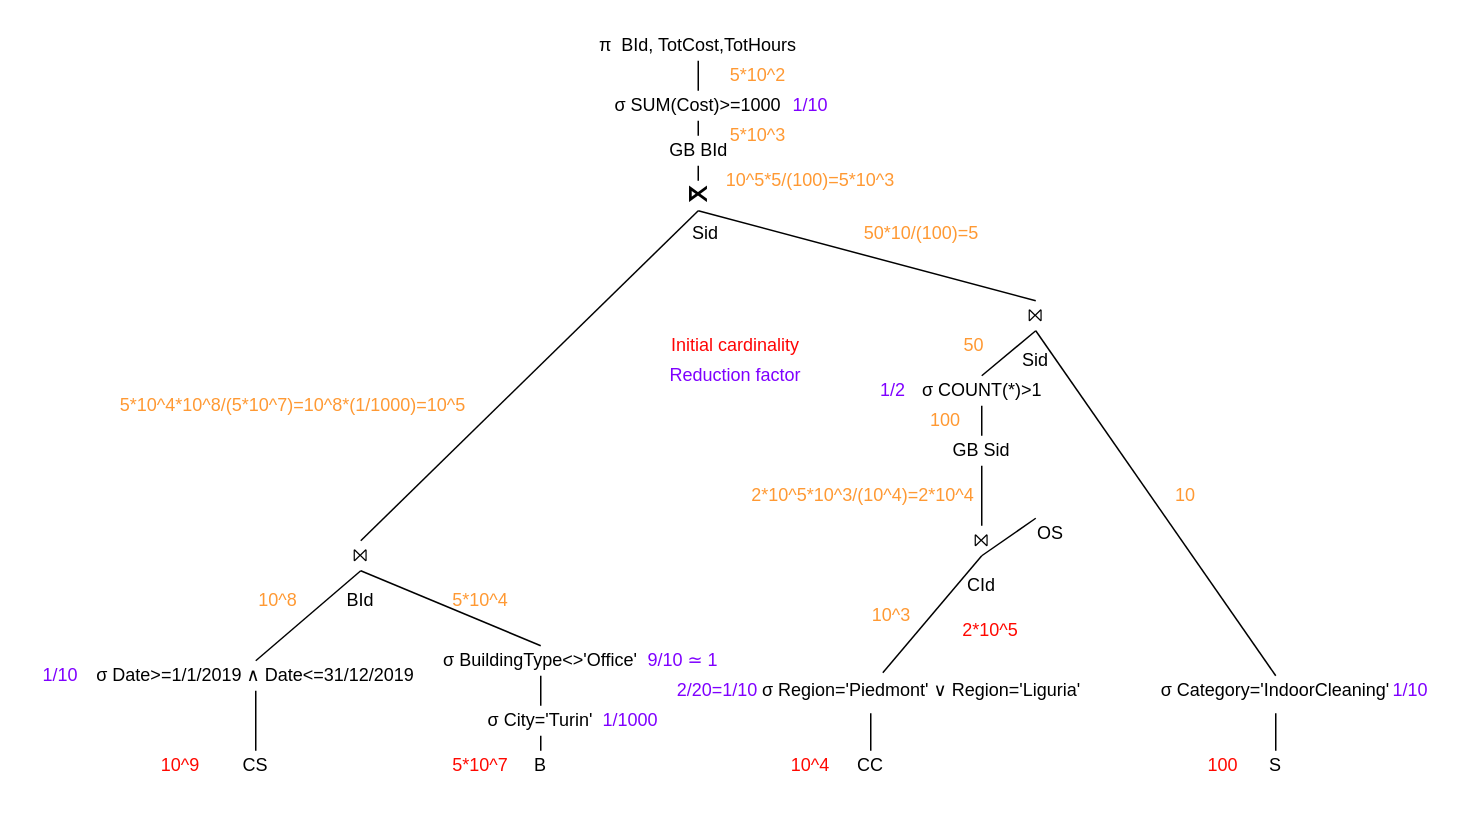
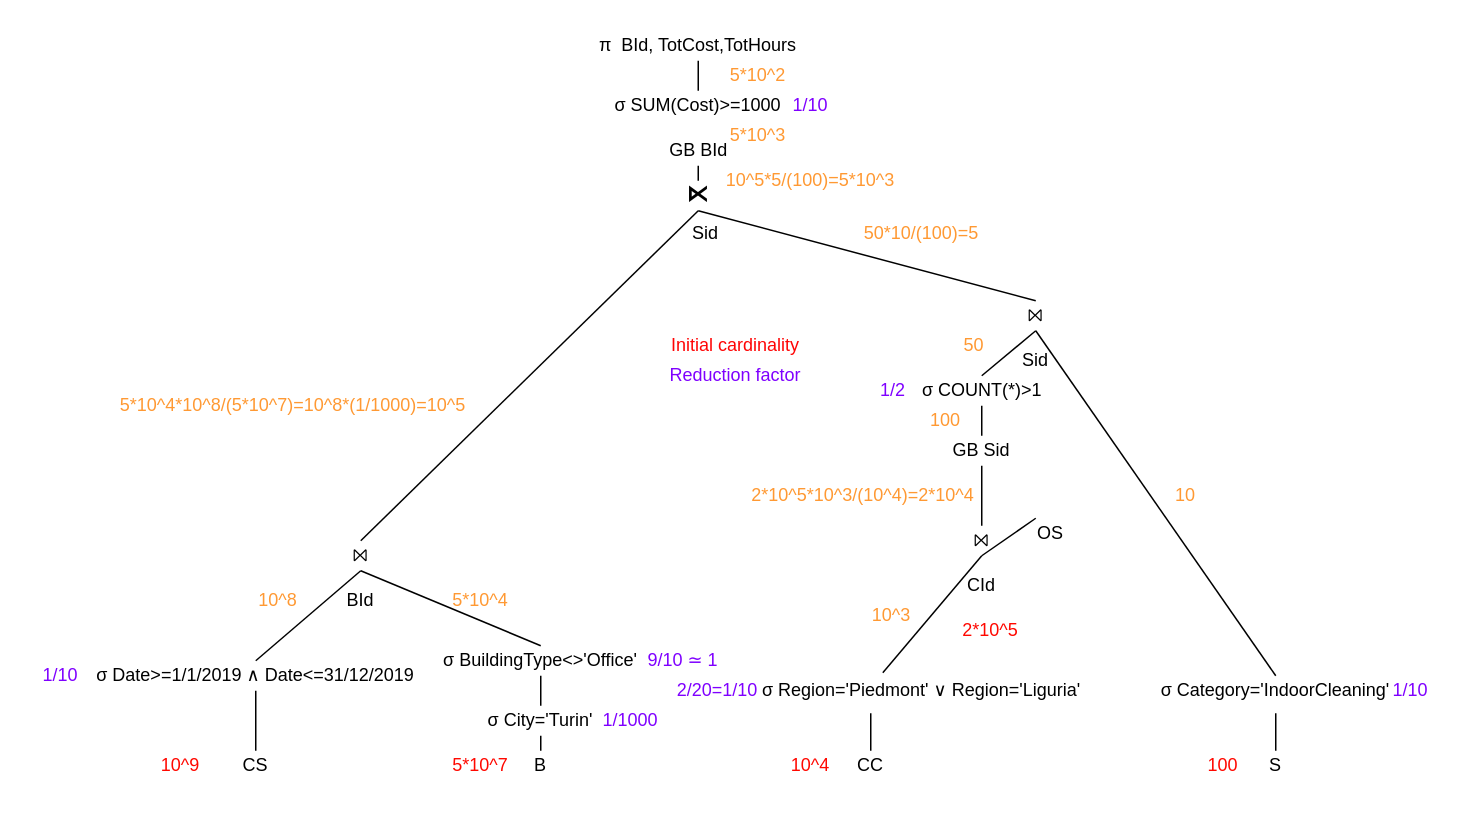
edge "σ SUM(Cost)>=1000" -- "GB BId": removed
